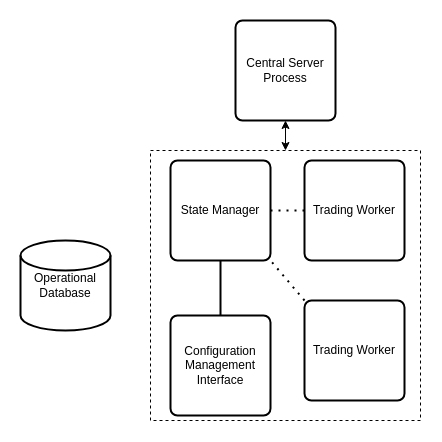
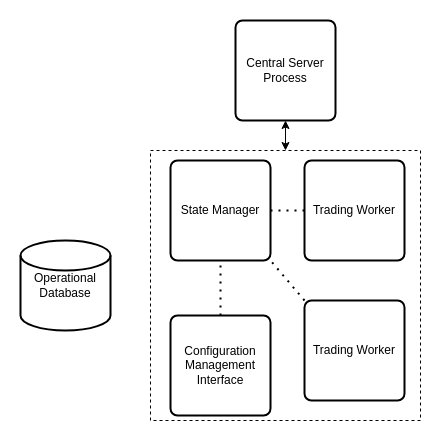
edge "State Manager" -- "Configuration Management Interface": style solid -> dashed
